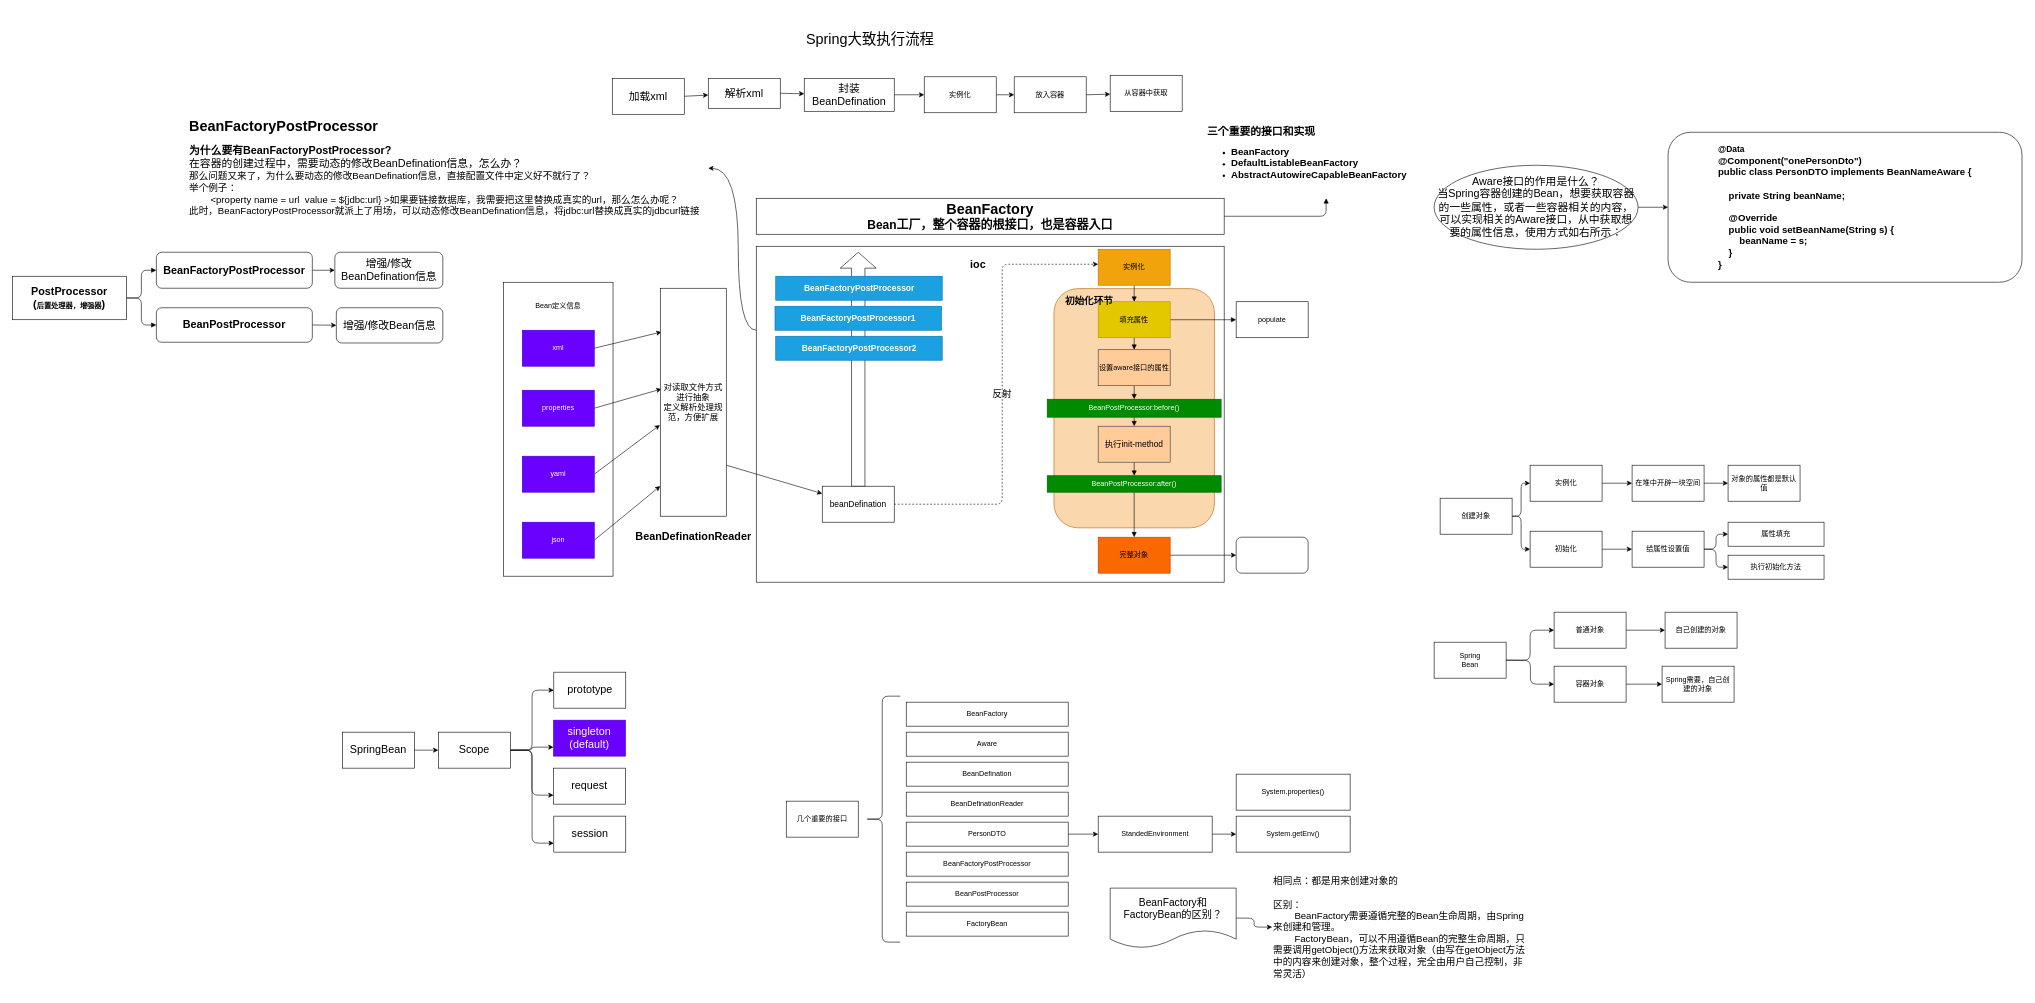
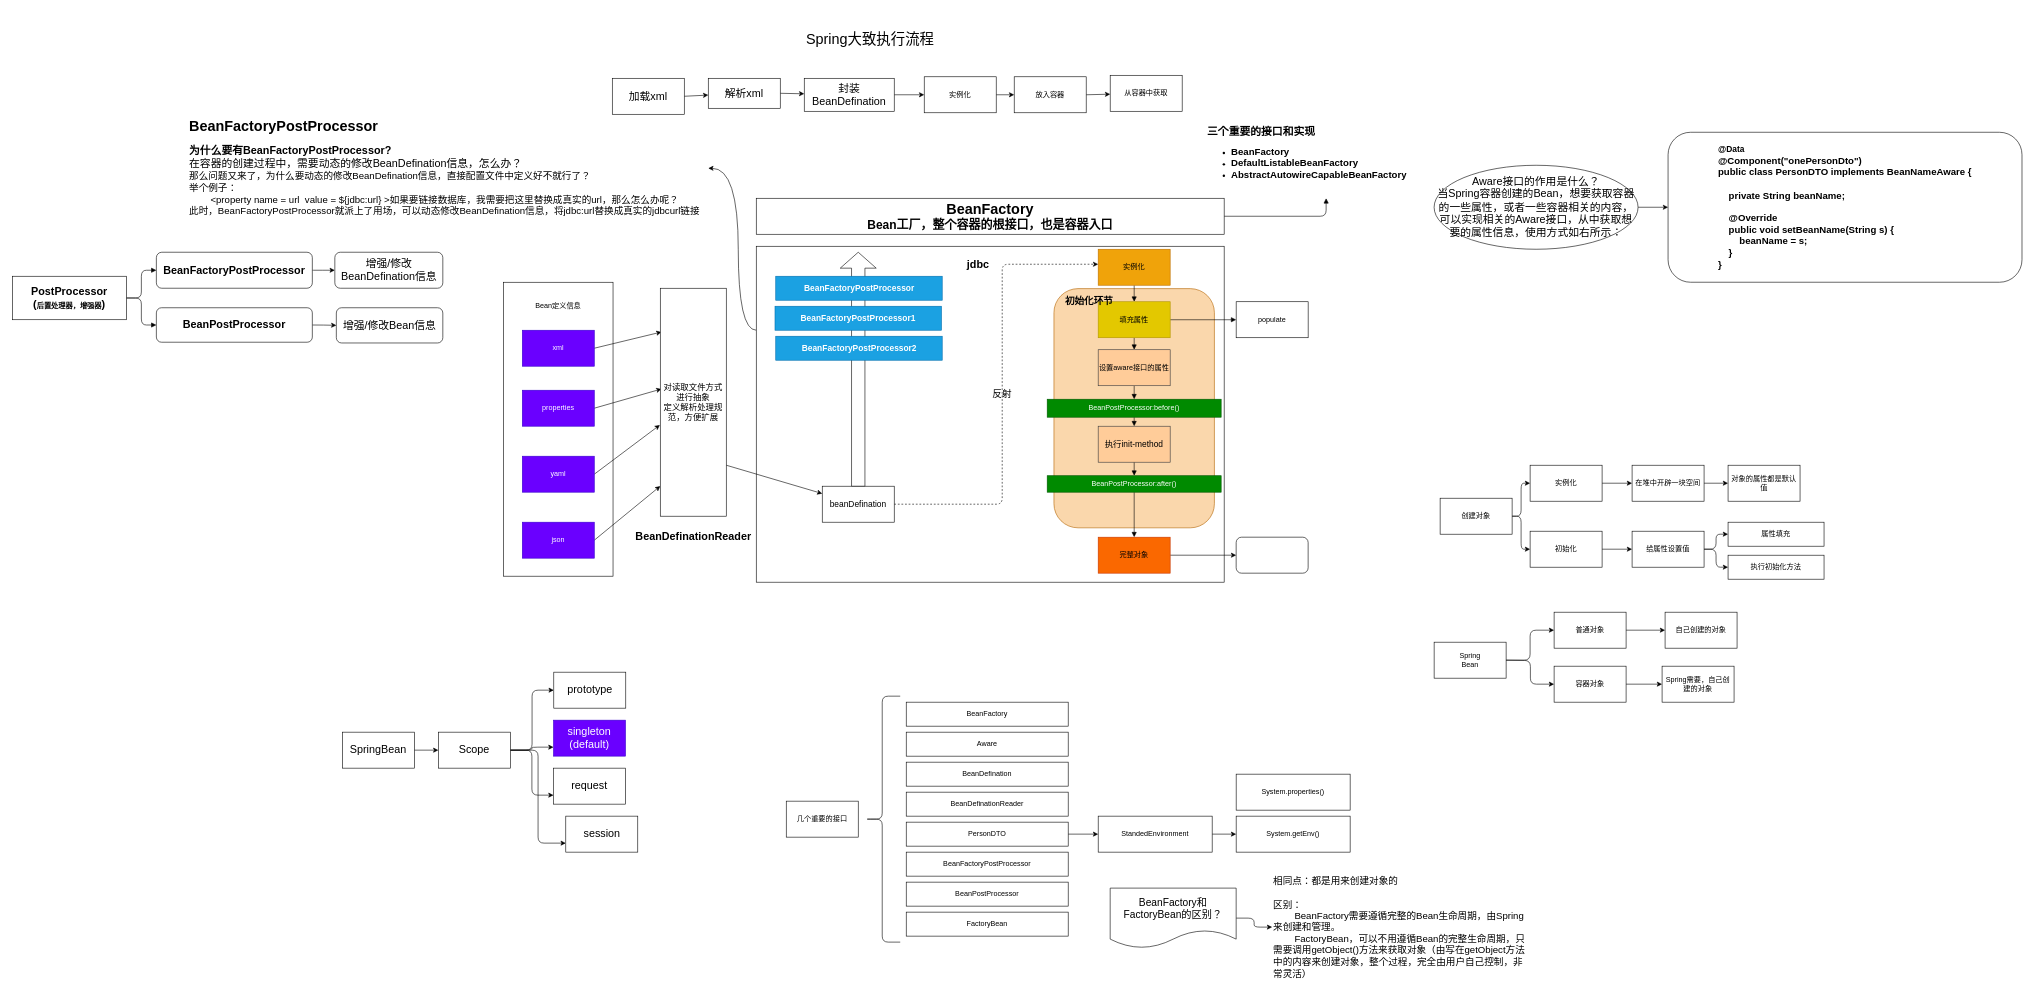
node "ioc": label "ioc" -> "jdbc"
node "session": moved (590, 834) -> (602, 834)
